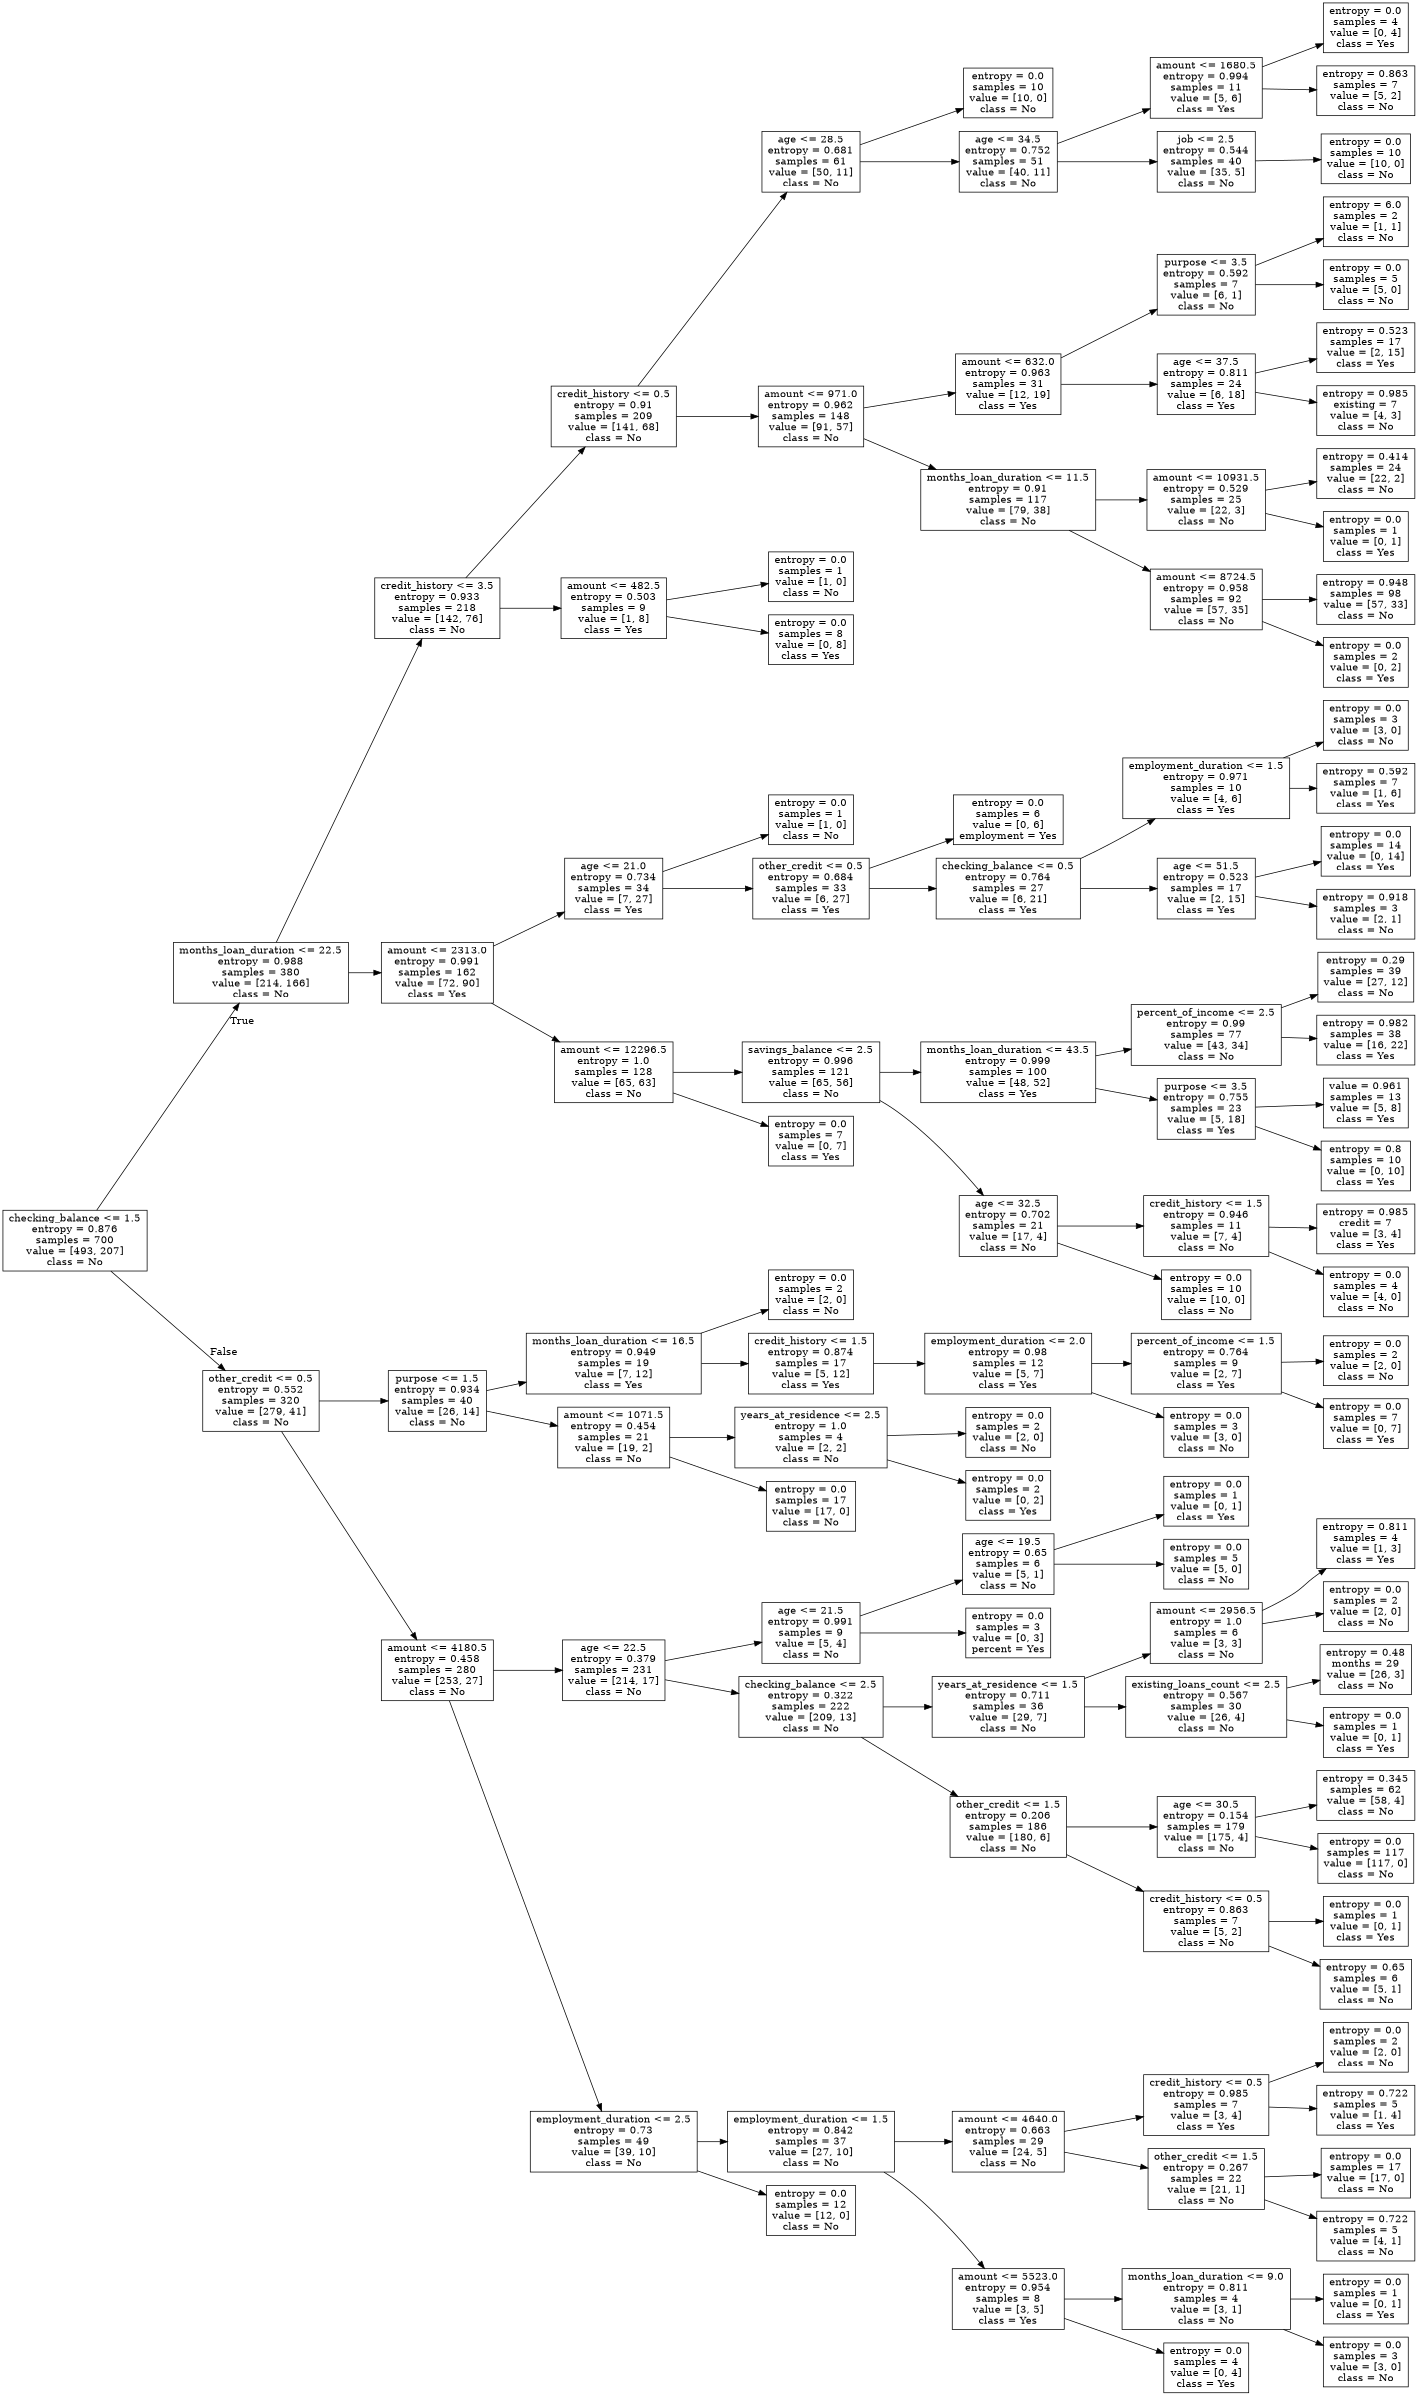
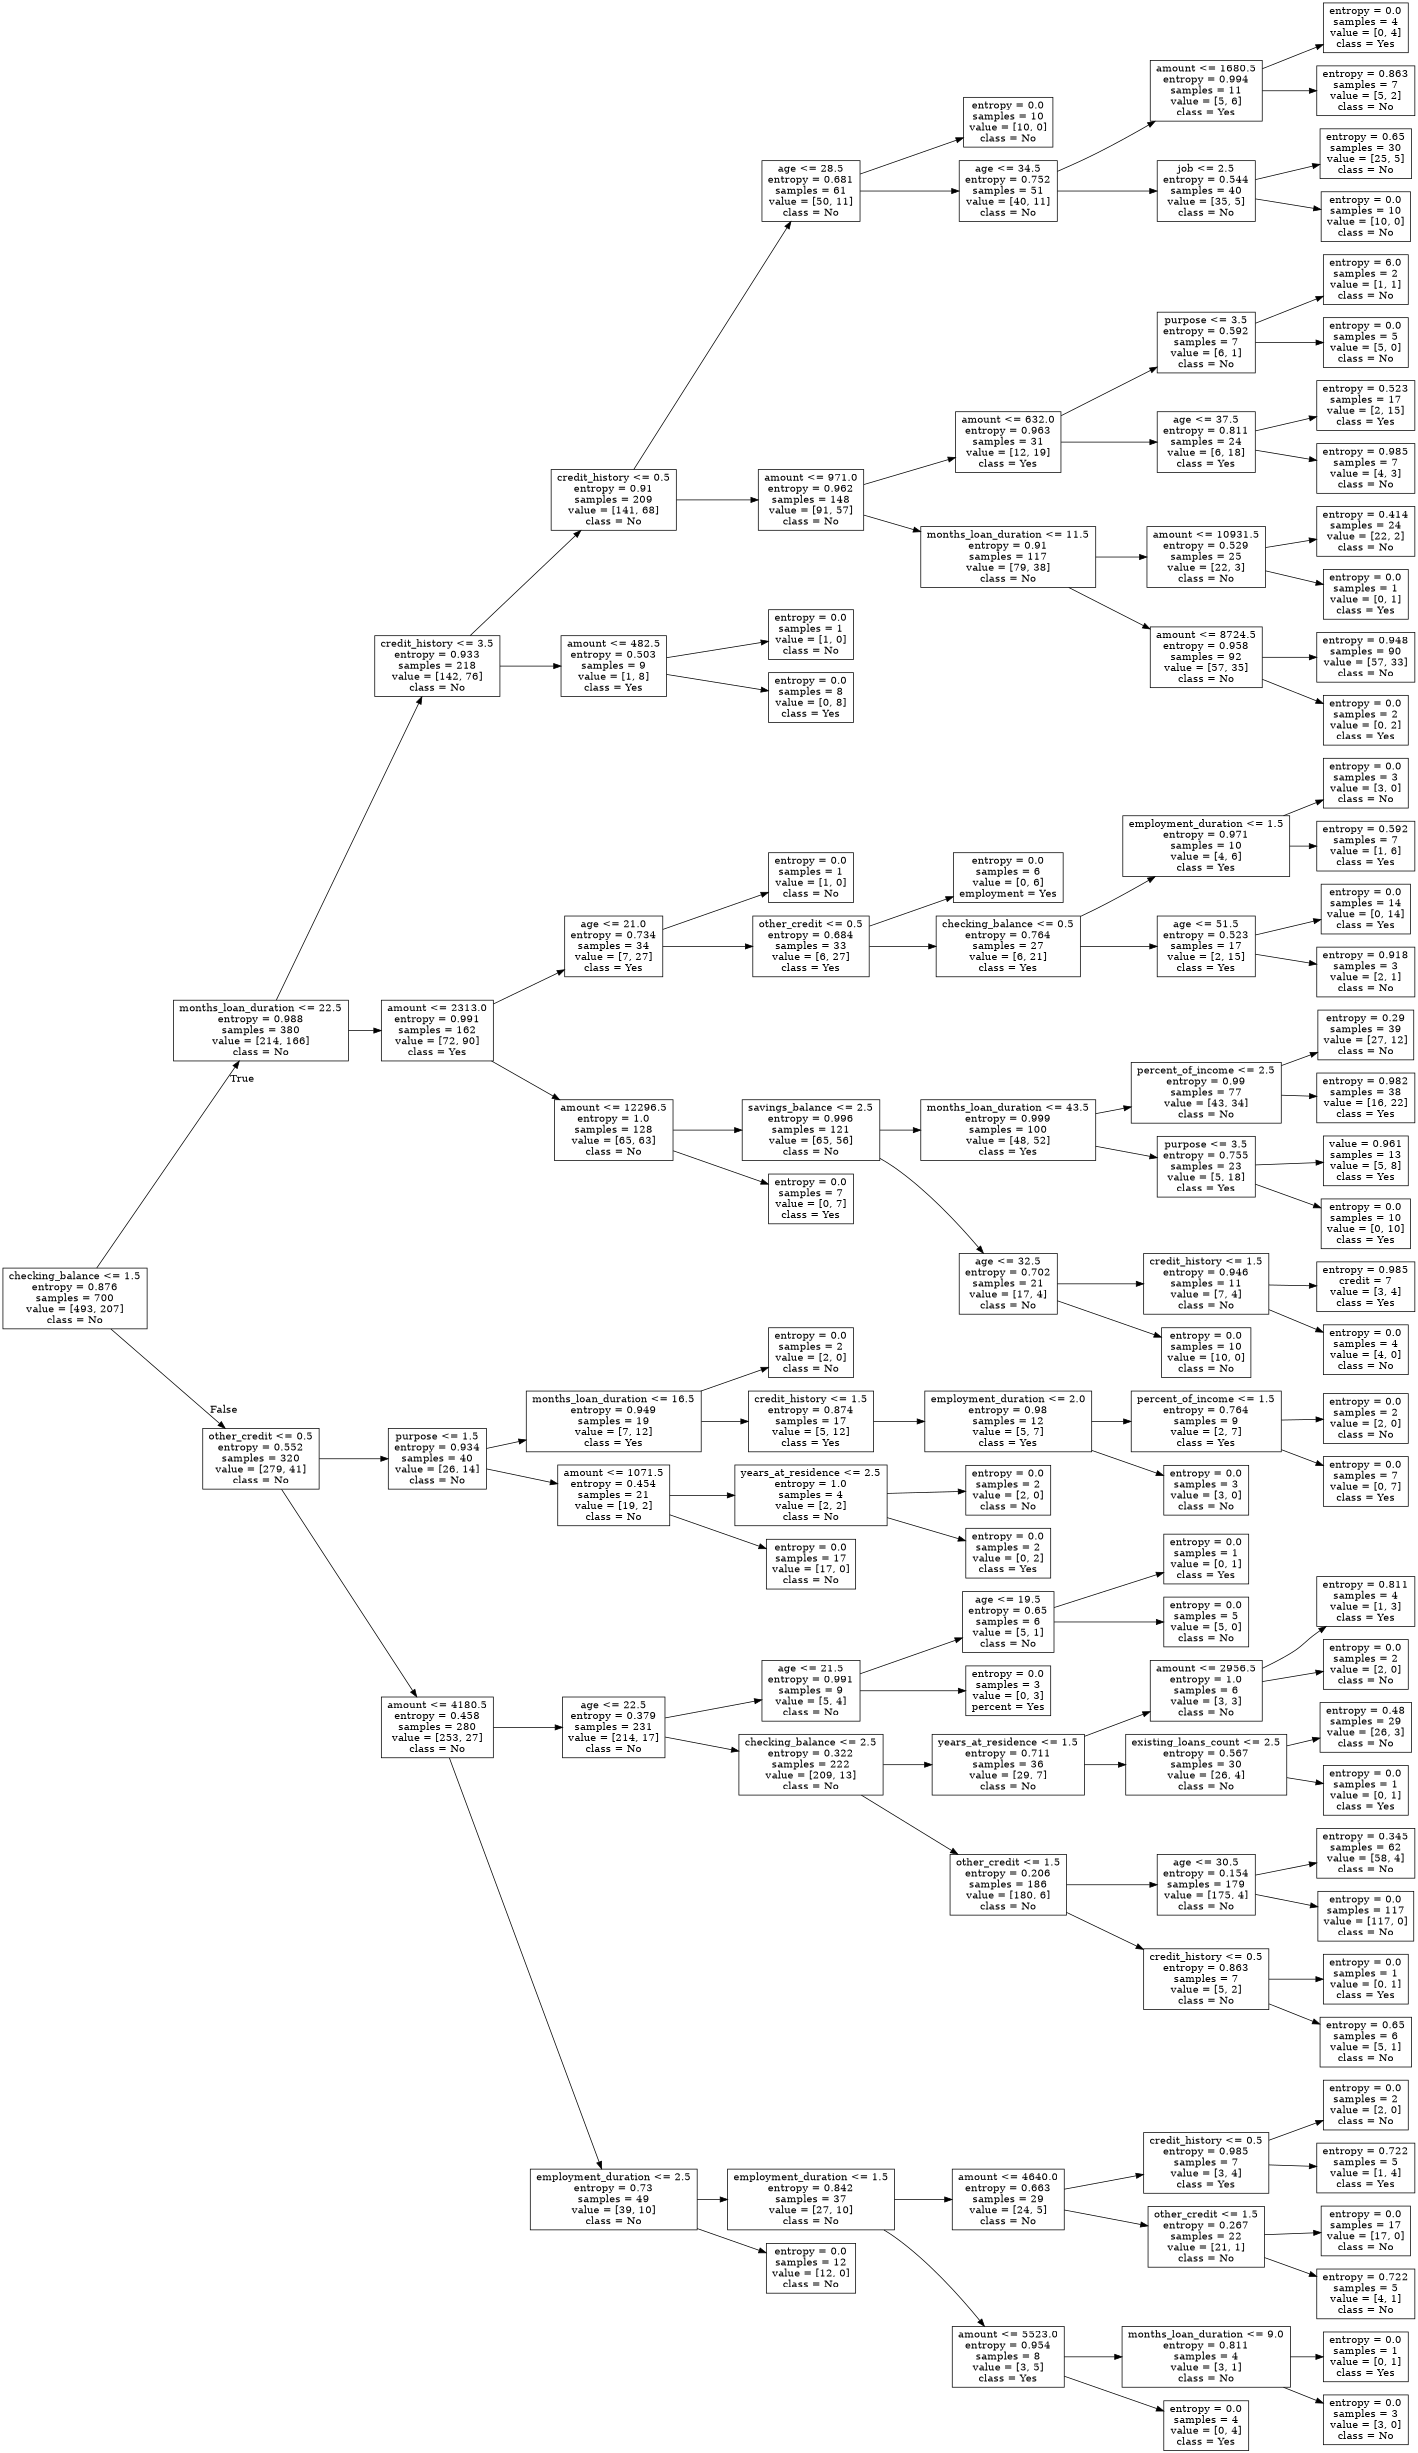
node "entropy = 0.65 samples = 30 value = [25, 5] class = No": added
node "entropy = 0.985 existing = 7 value = [4, 3] class = No": label "entropy = 0.985 existing = 7 value = [4, 3] class = No" -> "entropy = 0.985 samples = 7 value = [4, 3] class = No"
node "entropy = 0.948 samples = 98 value = [57, 33] class = No": label "entropy = 0.948 samples = 98 value = [57, 33] class = No" -> "entropy = 0.948 samples = 90 value = [57, 33] class = No"
node "entropy = 0.8 samples = 10 value = [0, 10] class = Yes": label "entropy = 0.8 samples = 10 value = [0, 10] class = Yes" -> "entropy = 0.0 samples = 10 value = [0, 10] class = Yes"
node "entropy = 0.48 months = 29 value = [26, 3] class = No": label "entropy = 0.48 months = 29 value = [26, 3] class = No" -> "entropy = 0.48 samples = 29 value = [26, 3] class = No"
